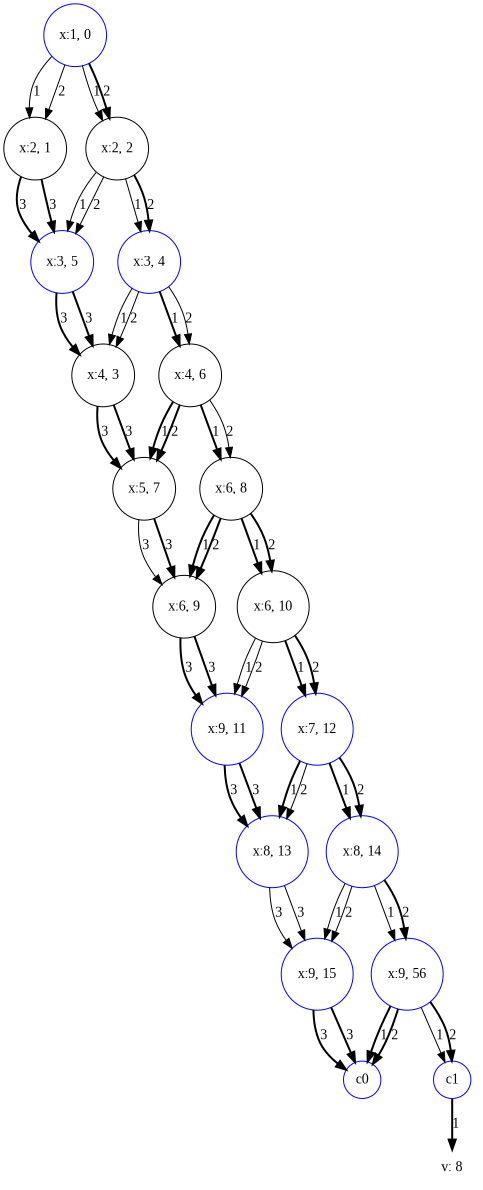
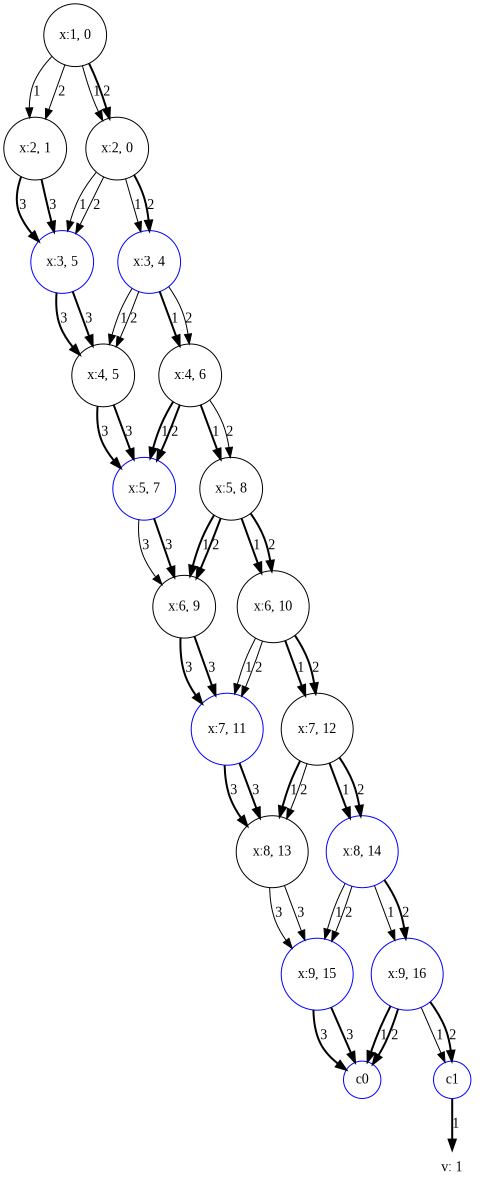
node "x:1, 0": color blue -> black
node "x:2, 2": label "x:2, 2" -> "x:2, 0"
node "x:4, 3": label "x:4, 3" -> "x:4, 5"
node "x:5, 7": color black -> blue
node "x:6, 8": label "x:6, 8" -> "x:5, 8"
node "x:9, 11": label "x:9, 11" -> "x:7, 11"
node "x:7, 12": color blue -> black
node "x:8, 13": color blue -> black
node "x:9, 56": label "x:9, 56" -> "x:9, 16"
node "v: 8": label "v: 8" -> "v: 1"
